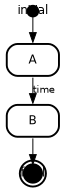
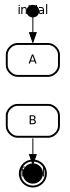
edge "A" -> "B": removed, label "time"
